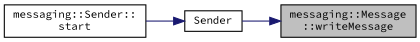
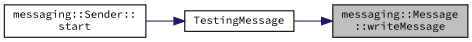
node "Sender": label "Sender" -> "TestingMessage"
